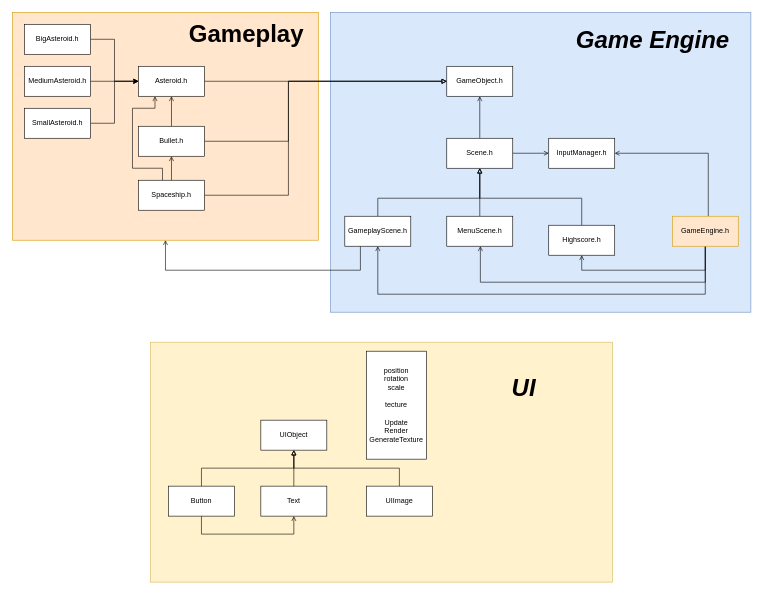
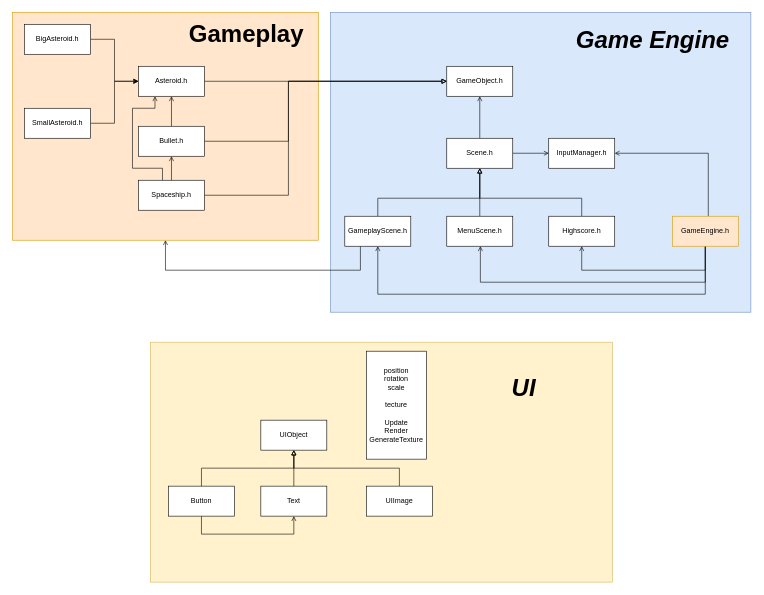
node "MediumAsteroid.h": removed
edge "MediumAsteroid.h" -> "Asteroid.h": removed
node "Highscore.h": moved (582, 240) -> (582, 231)
